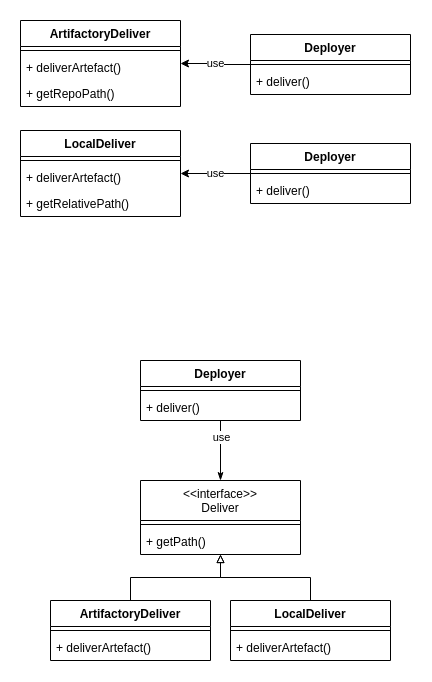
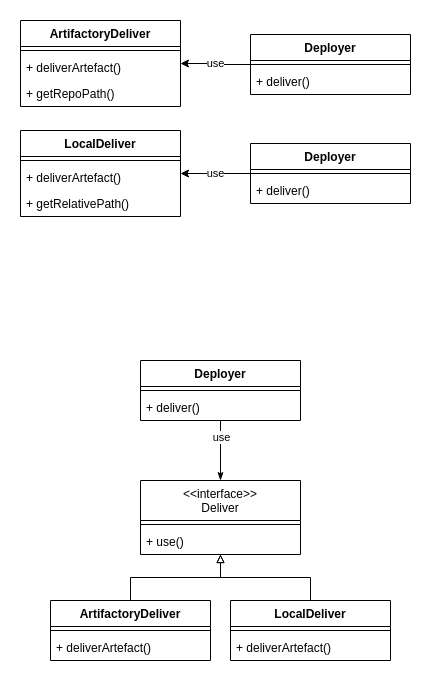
node "+ getPath()": label "+ getPath()" -> "+ use()"
